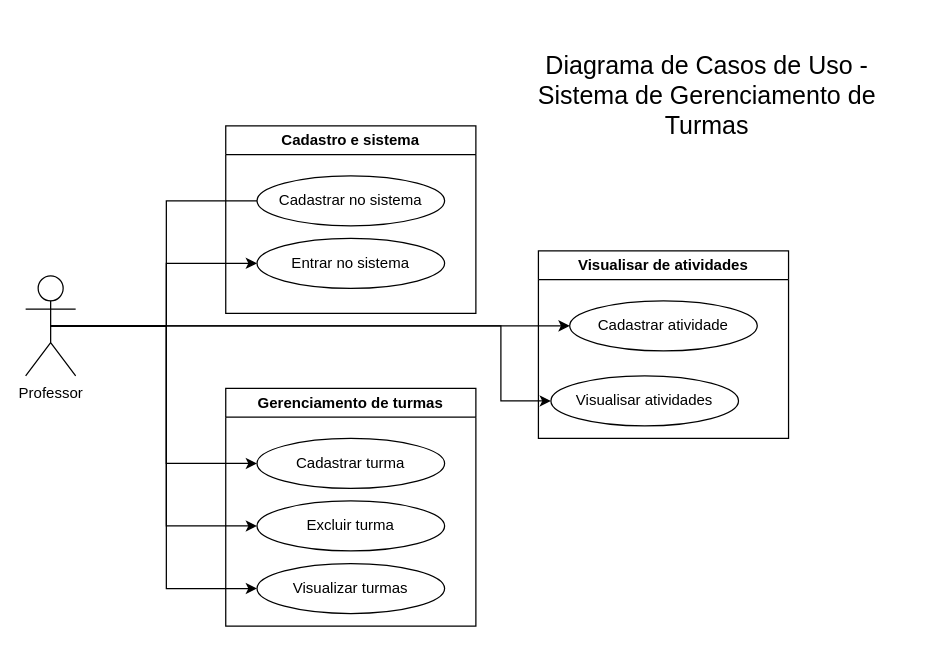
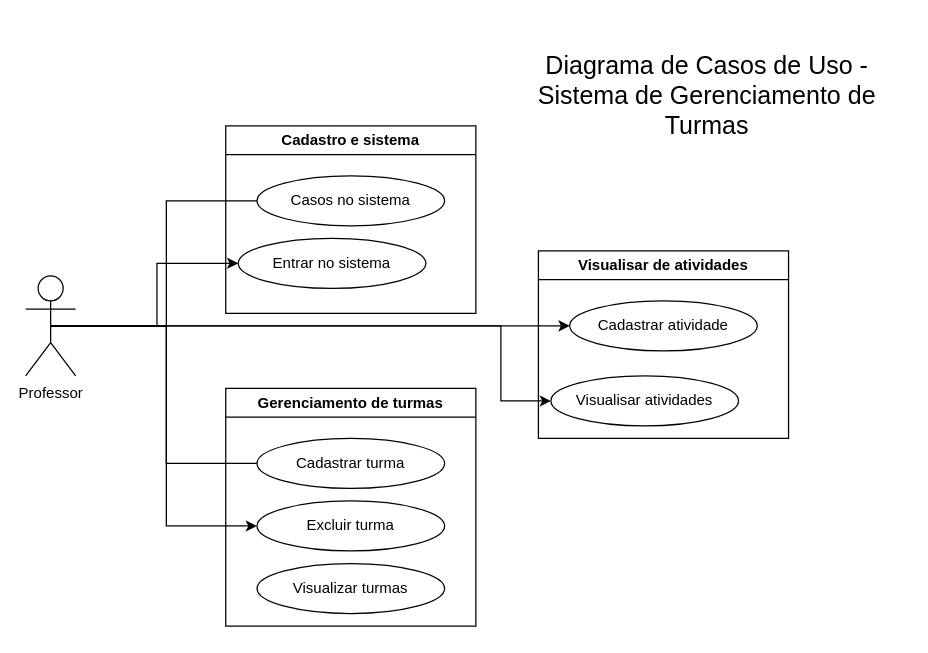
node "Cadastrar no sistema": label "Cadastrar no sistema" -> "Casos no sistema"
node "Entrar no sistema": moved (351, 263) -> (332, 263)
edge "Professor" -> "Cadastrar turma": arrowhead classic -> none
edge "Professor" -> "Visualizar turmas": removed
